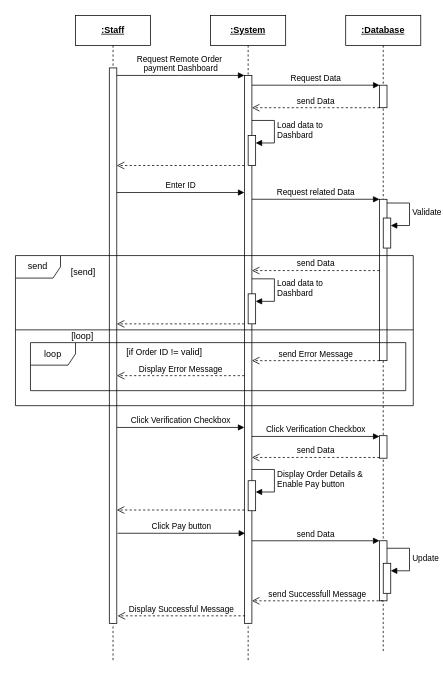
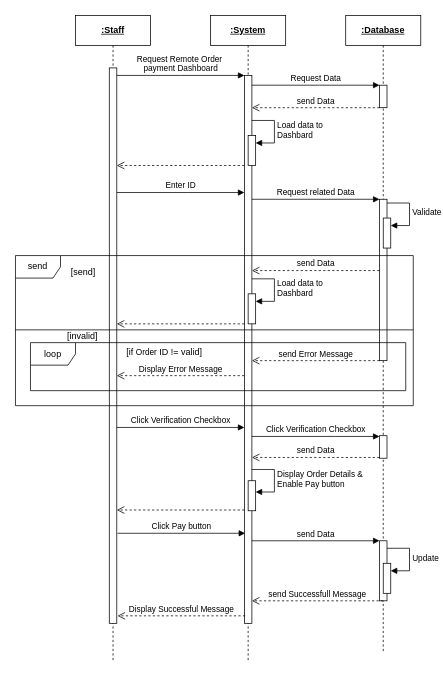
node "[loop]": label "[loop]" -> "[invalid]"
